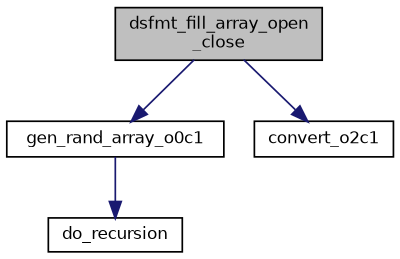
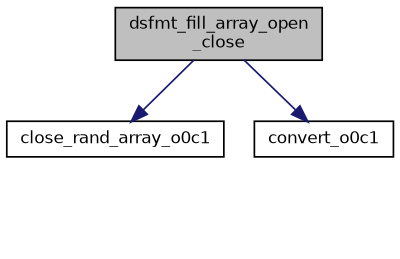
node "gen_rand_array_o0c1": label "gen_rand_array_o0c1" -> "close_rand_array_o0c1"
node "convert_o2c1": label "convert_o2c1" -> "convert_o0c1"
node "do_recursion": removed
